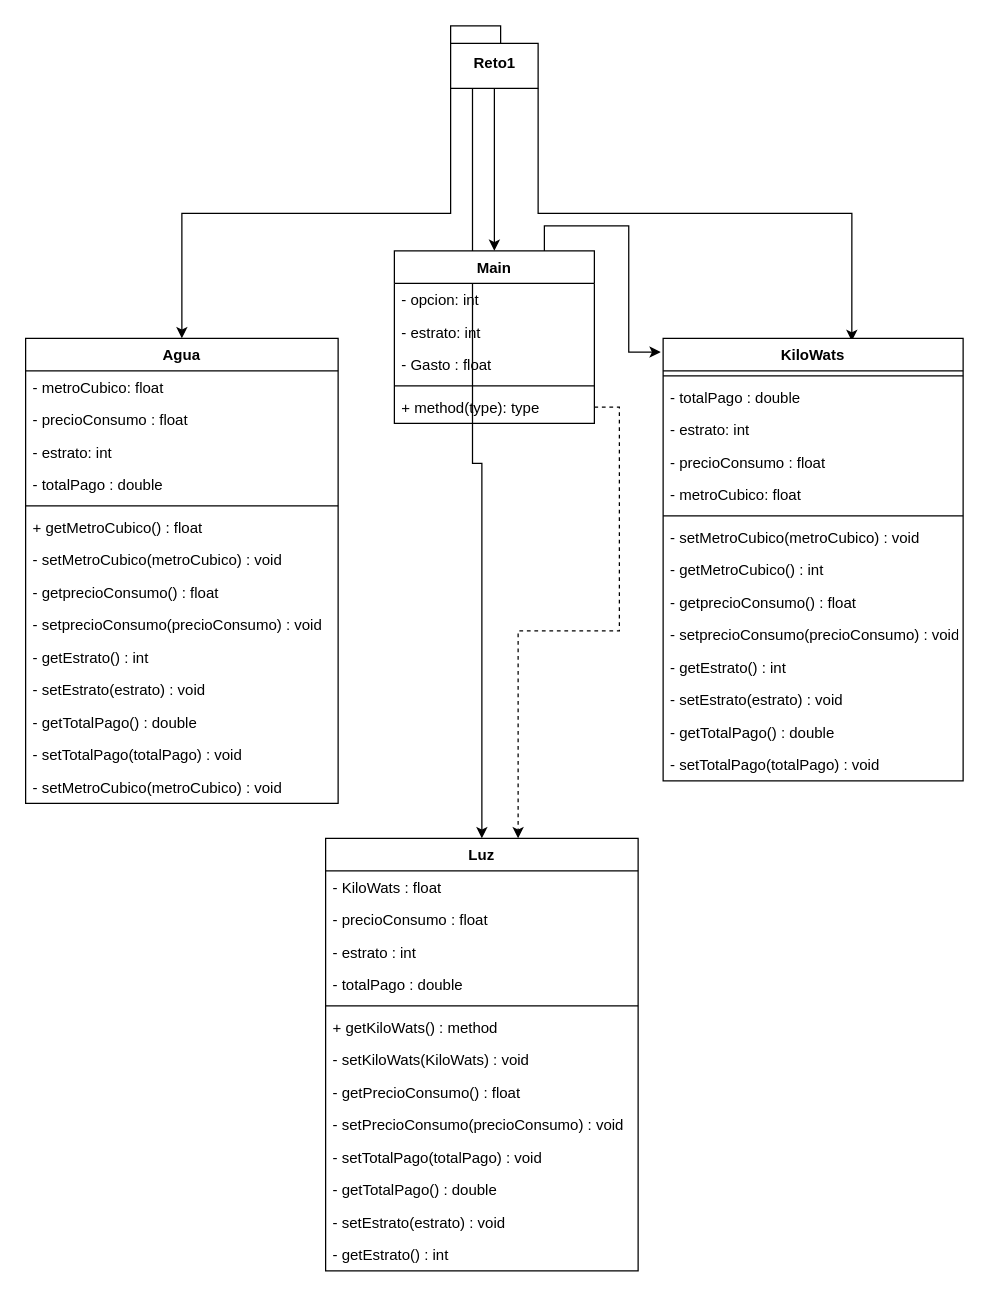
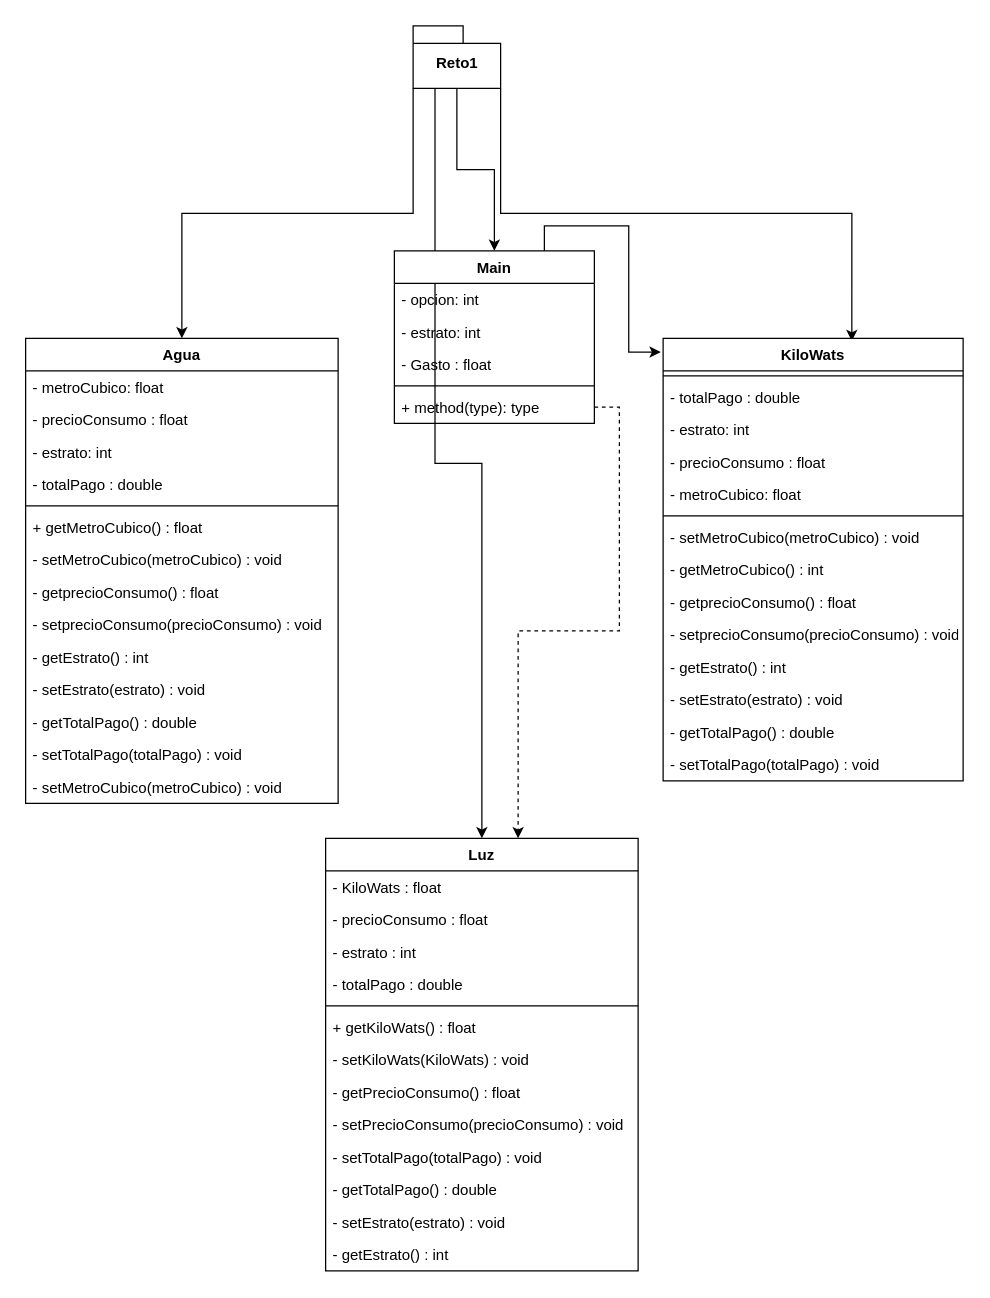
node "Reto1": moved (494, 57) -> (457, 57)
node "+ getKiloWats() : method": label "+ getKiloWats() : method" -> "+ getKiloWats() : float"
